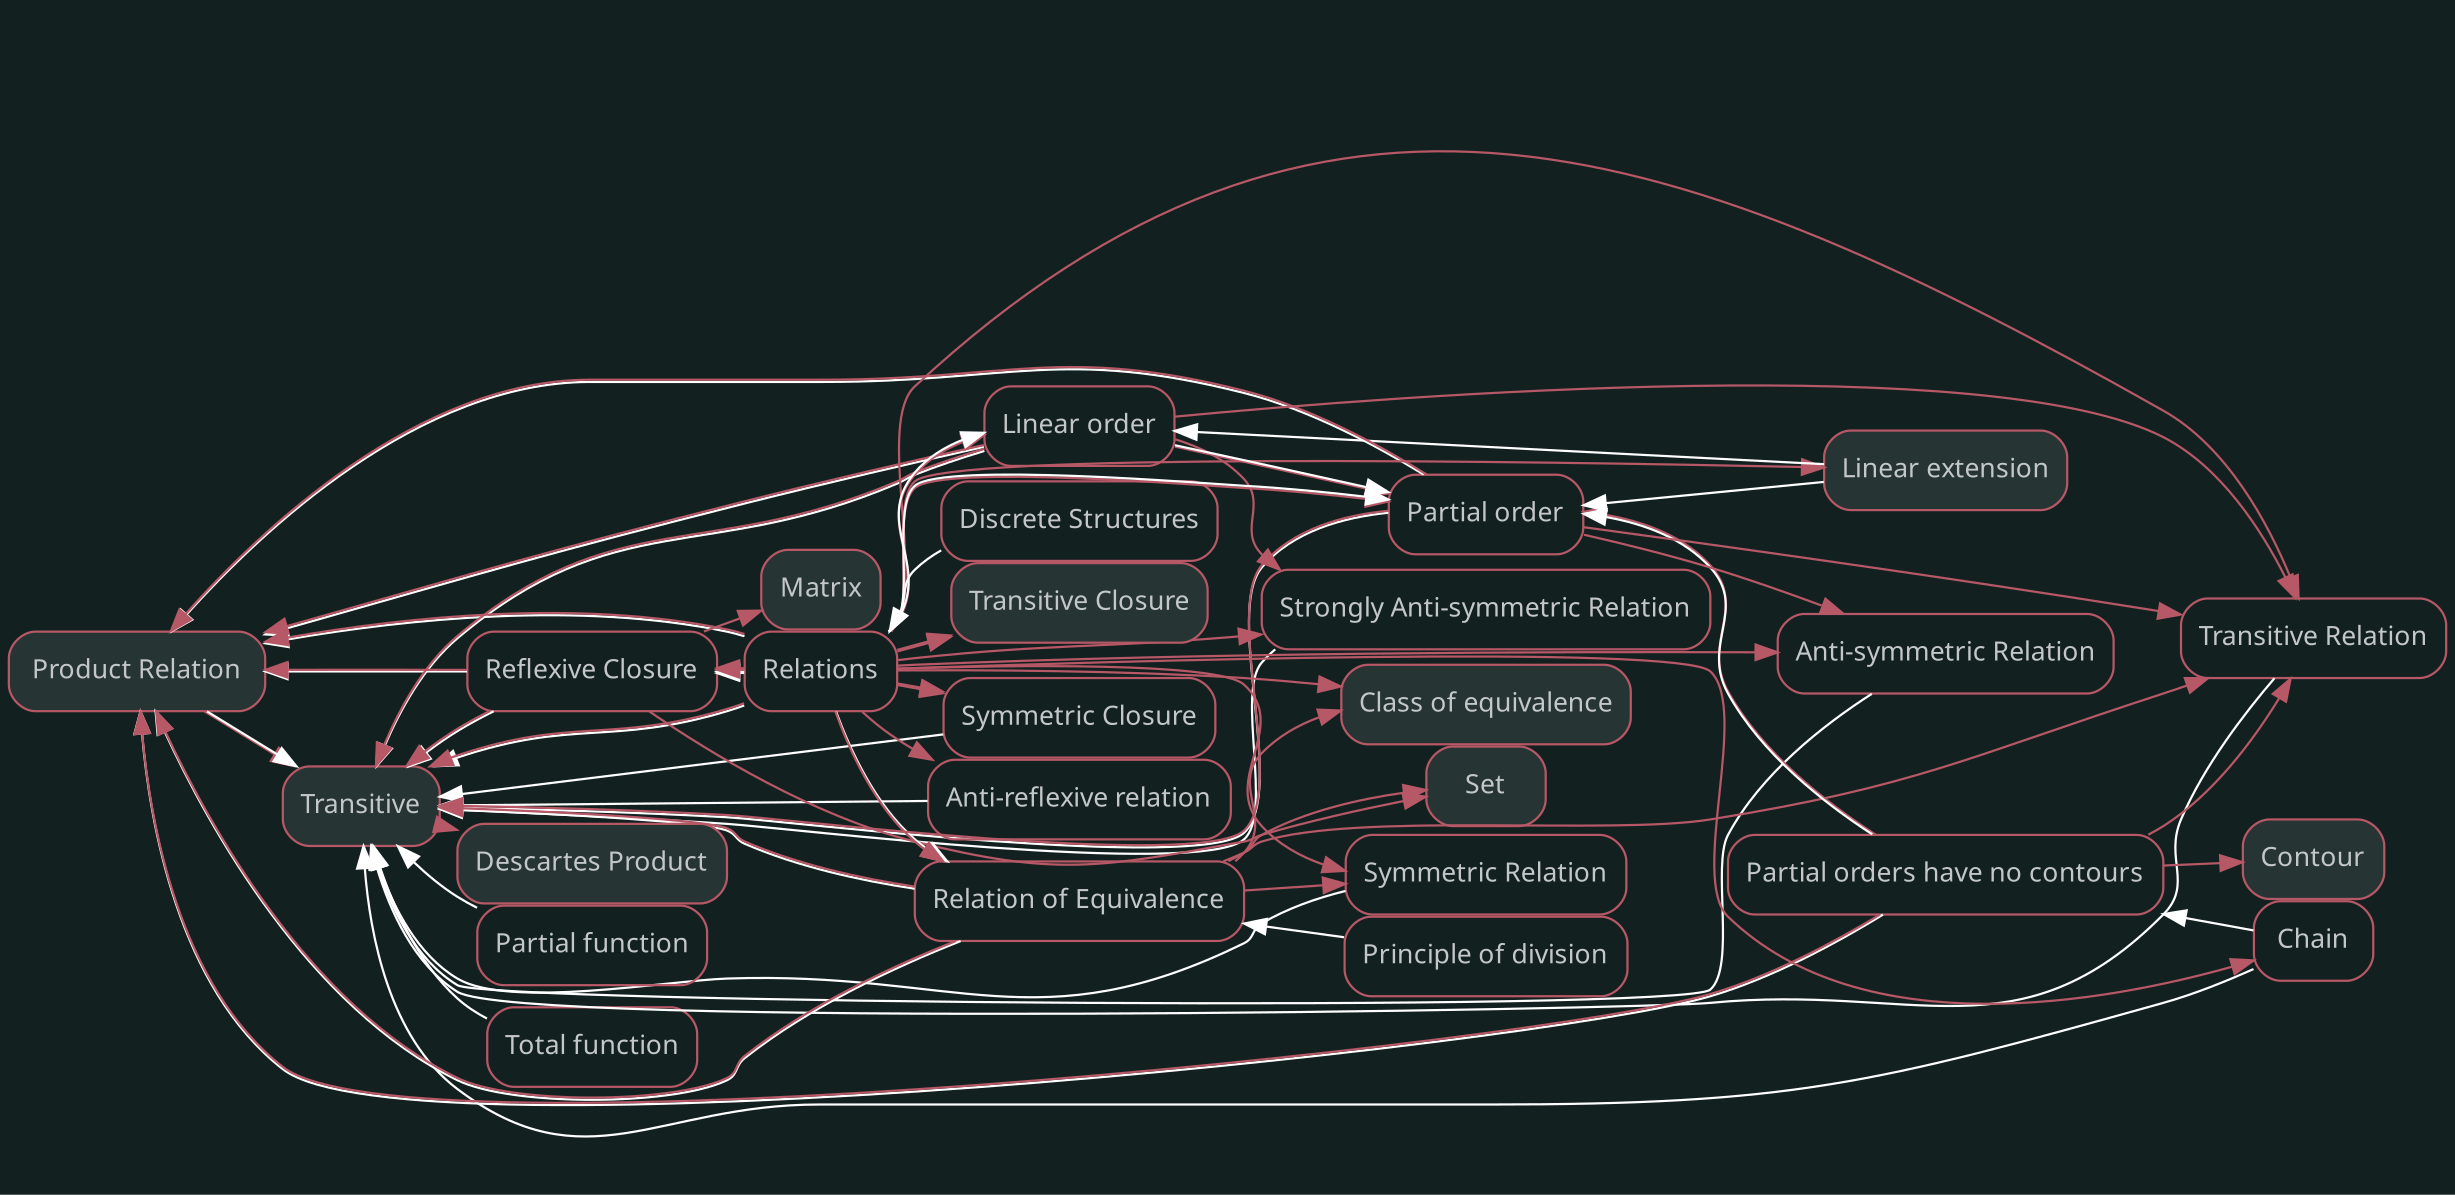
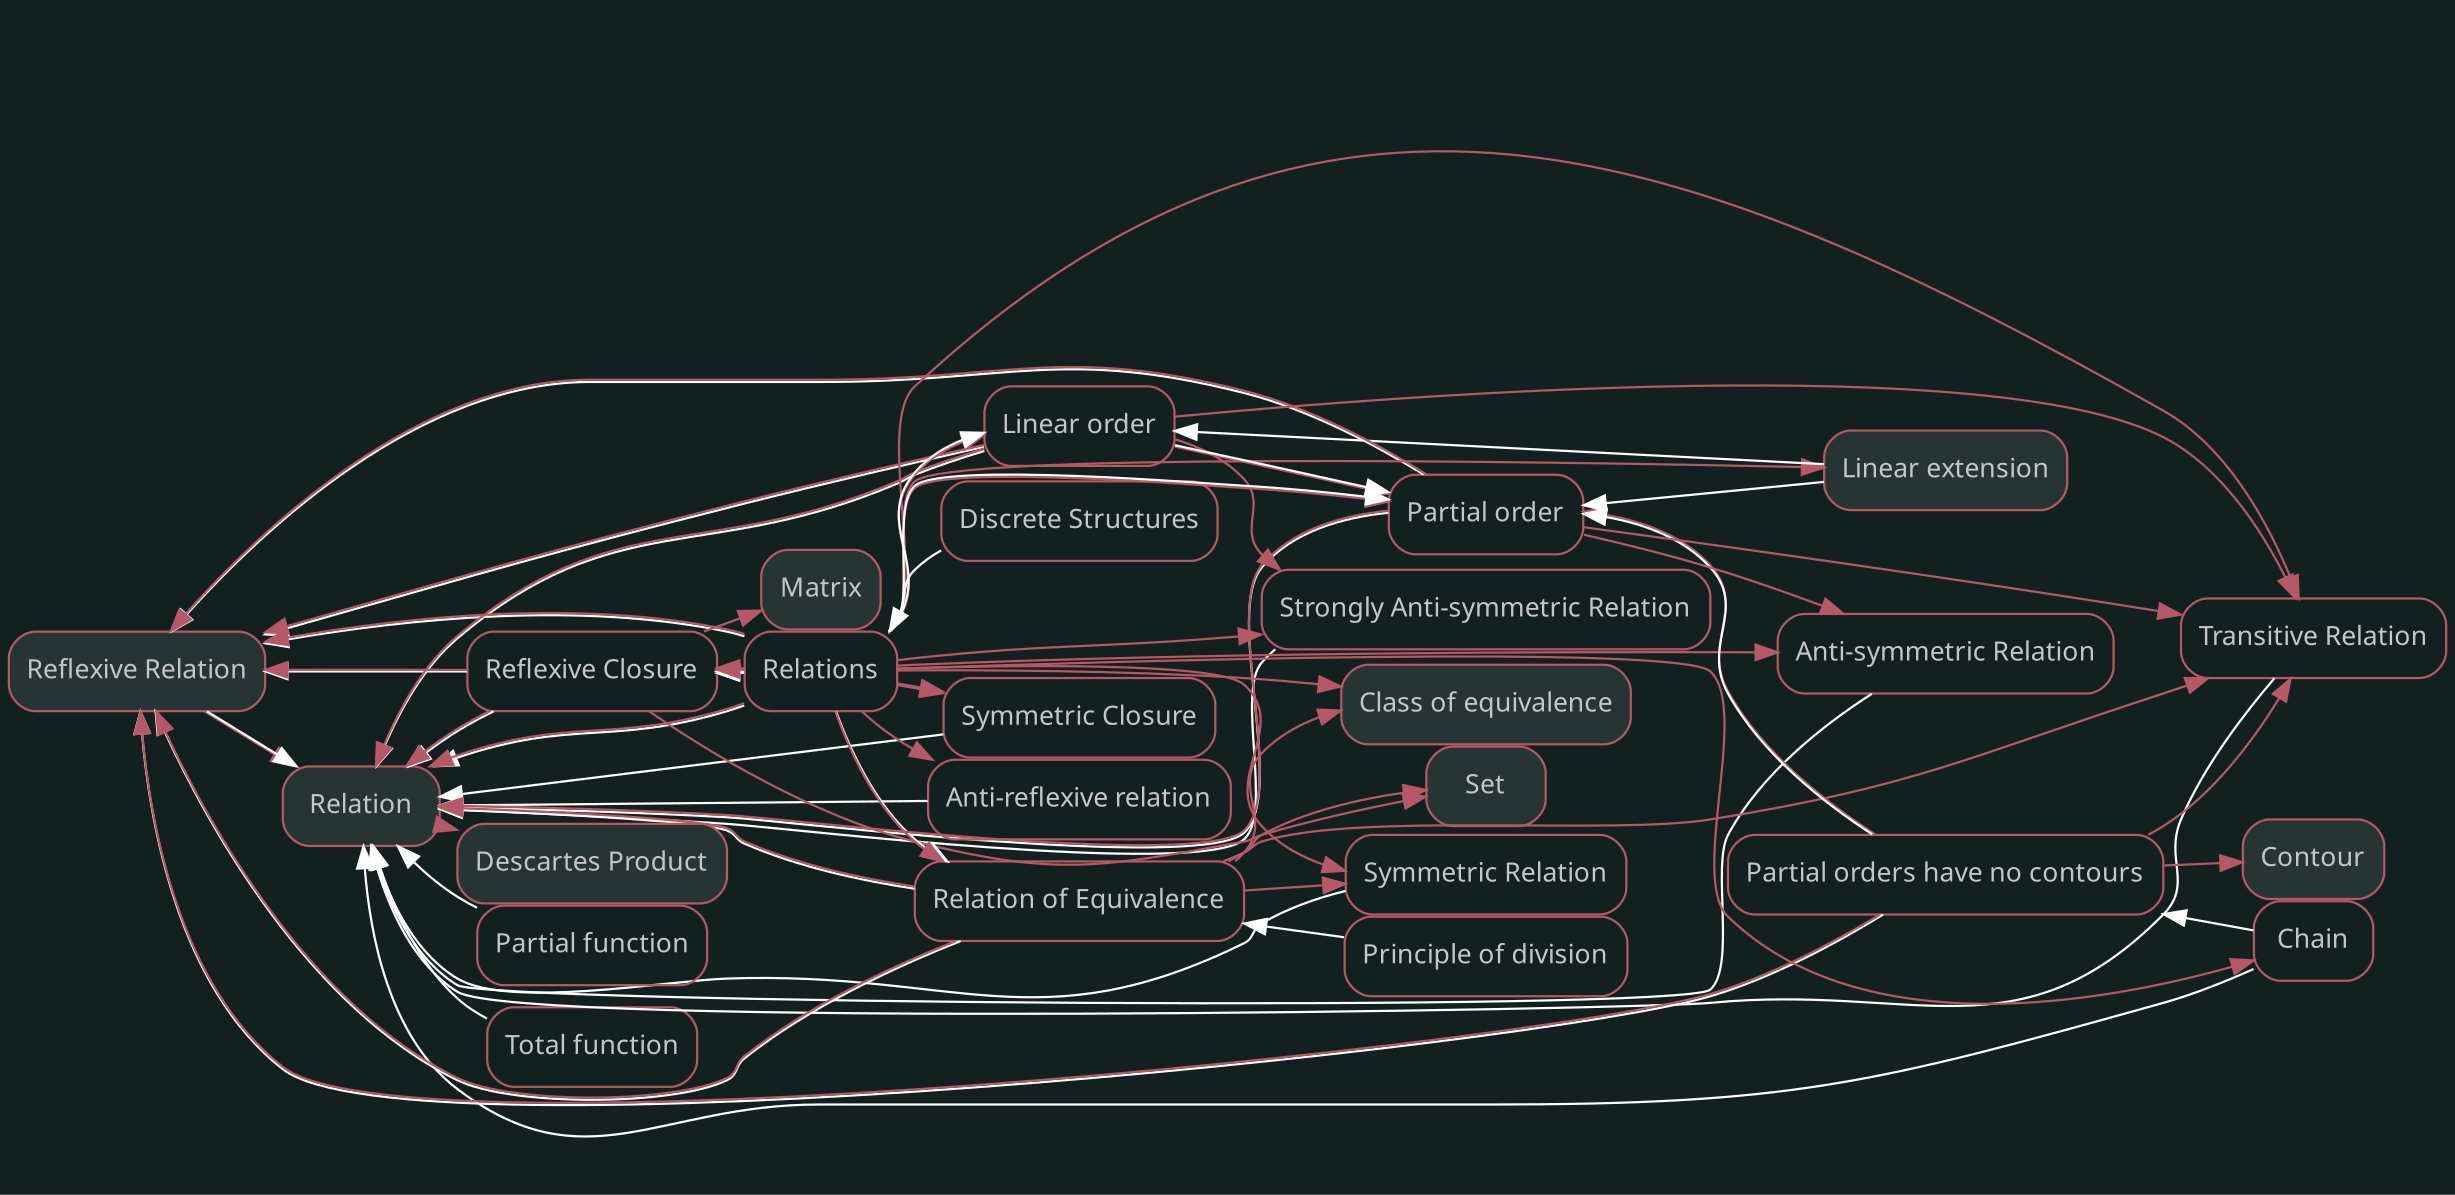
node "Transitive Closure": removed
node "Product Relation": label "Product Relation" -> "Reflexive Relation"
node "Transitive": label "Transitive" -> "Relation"
